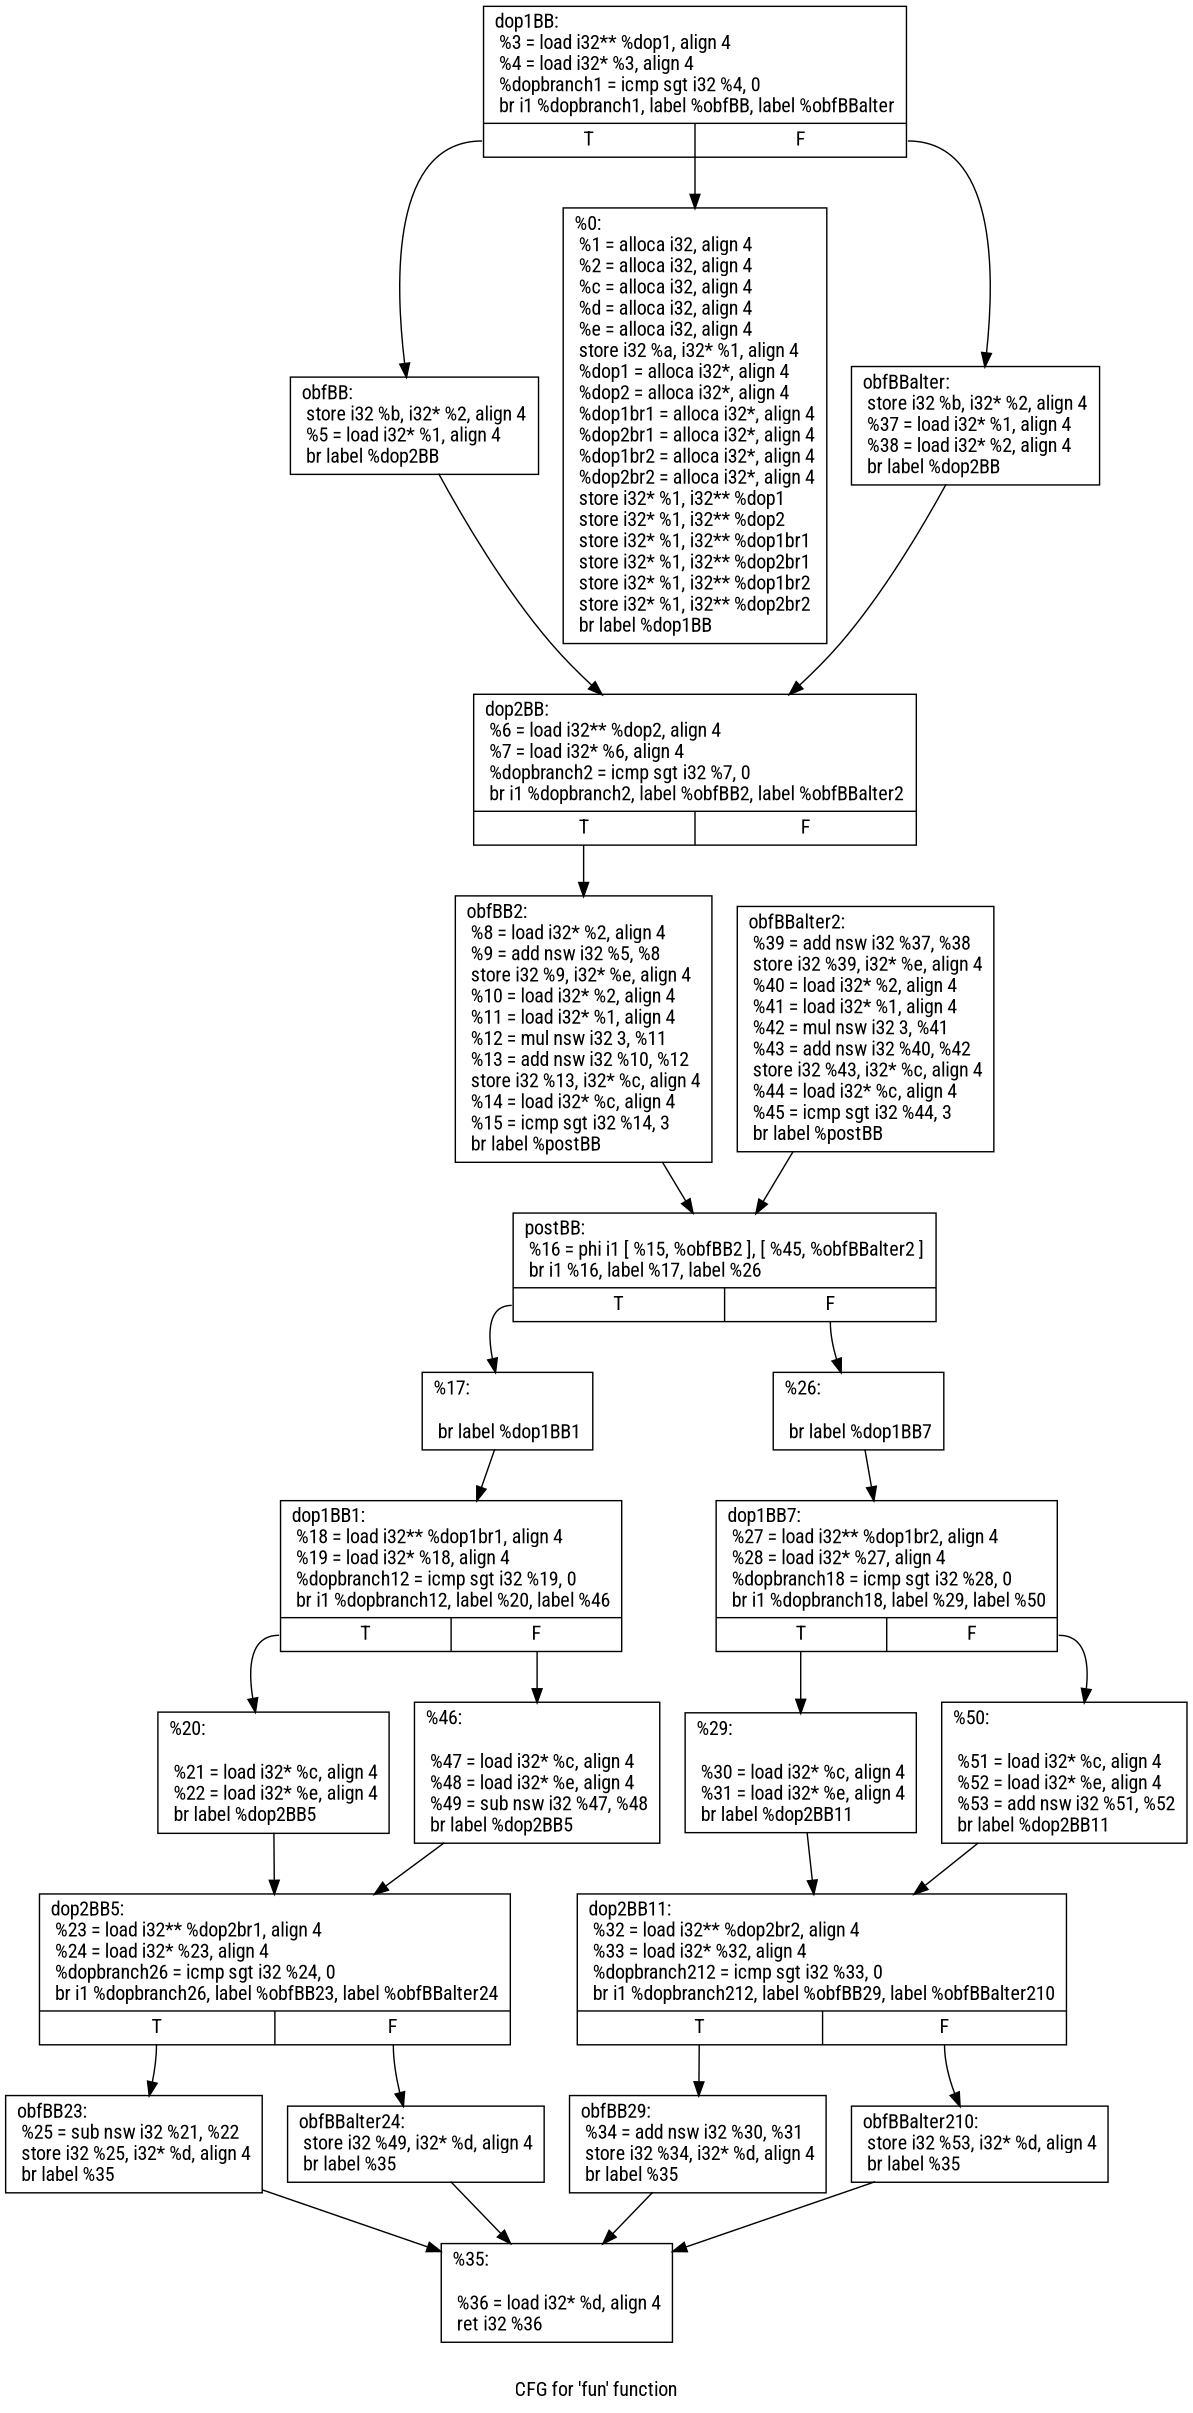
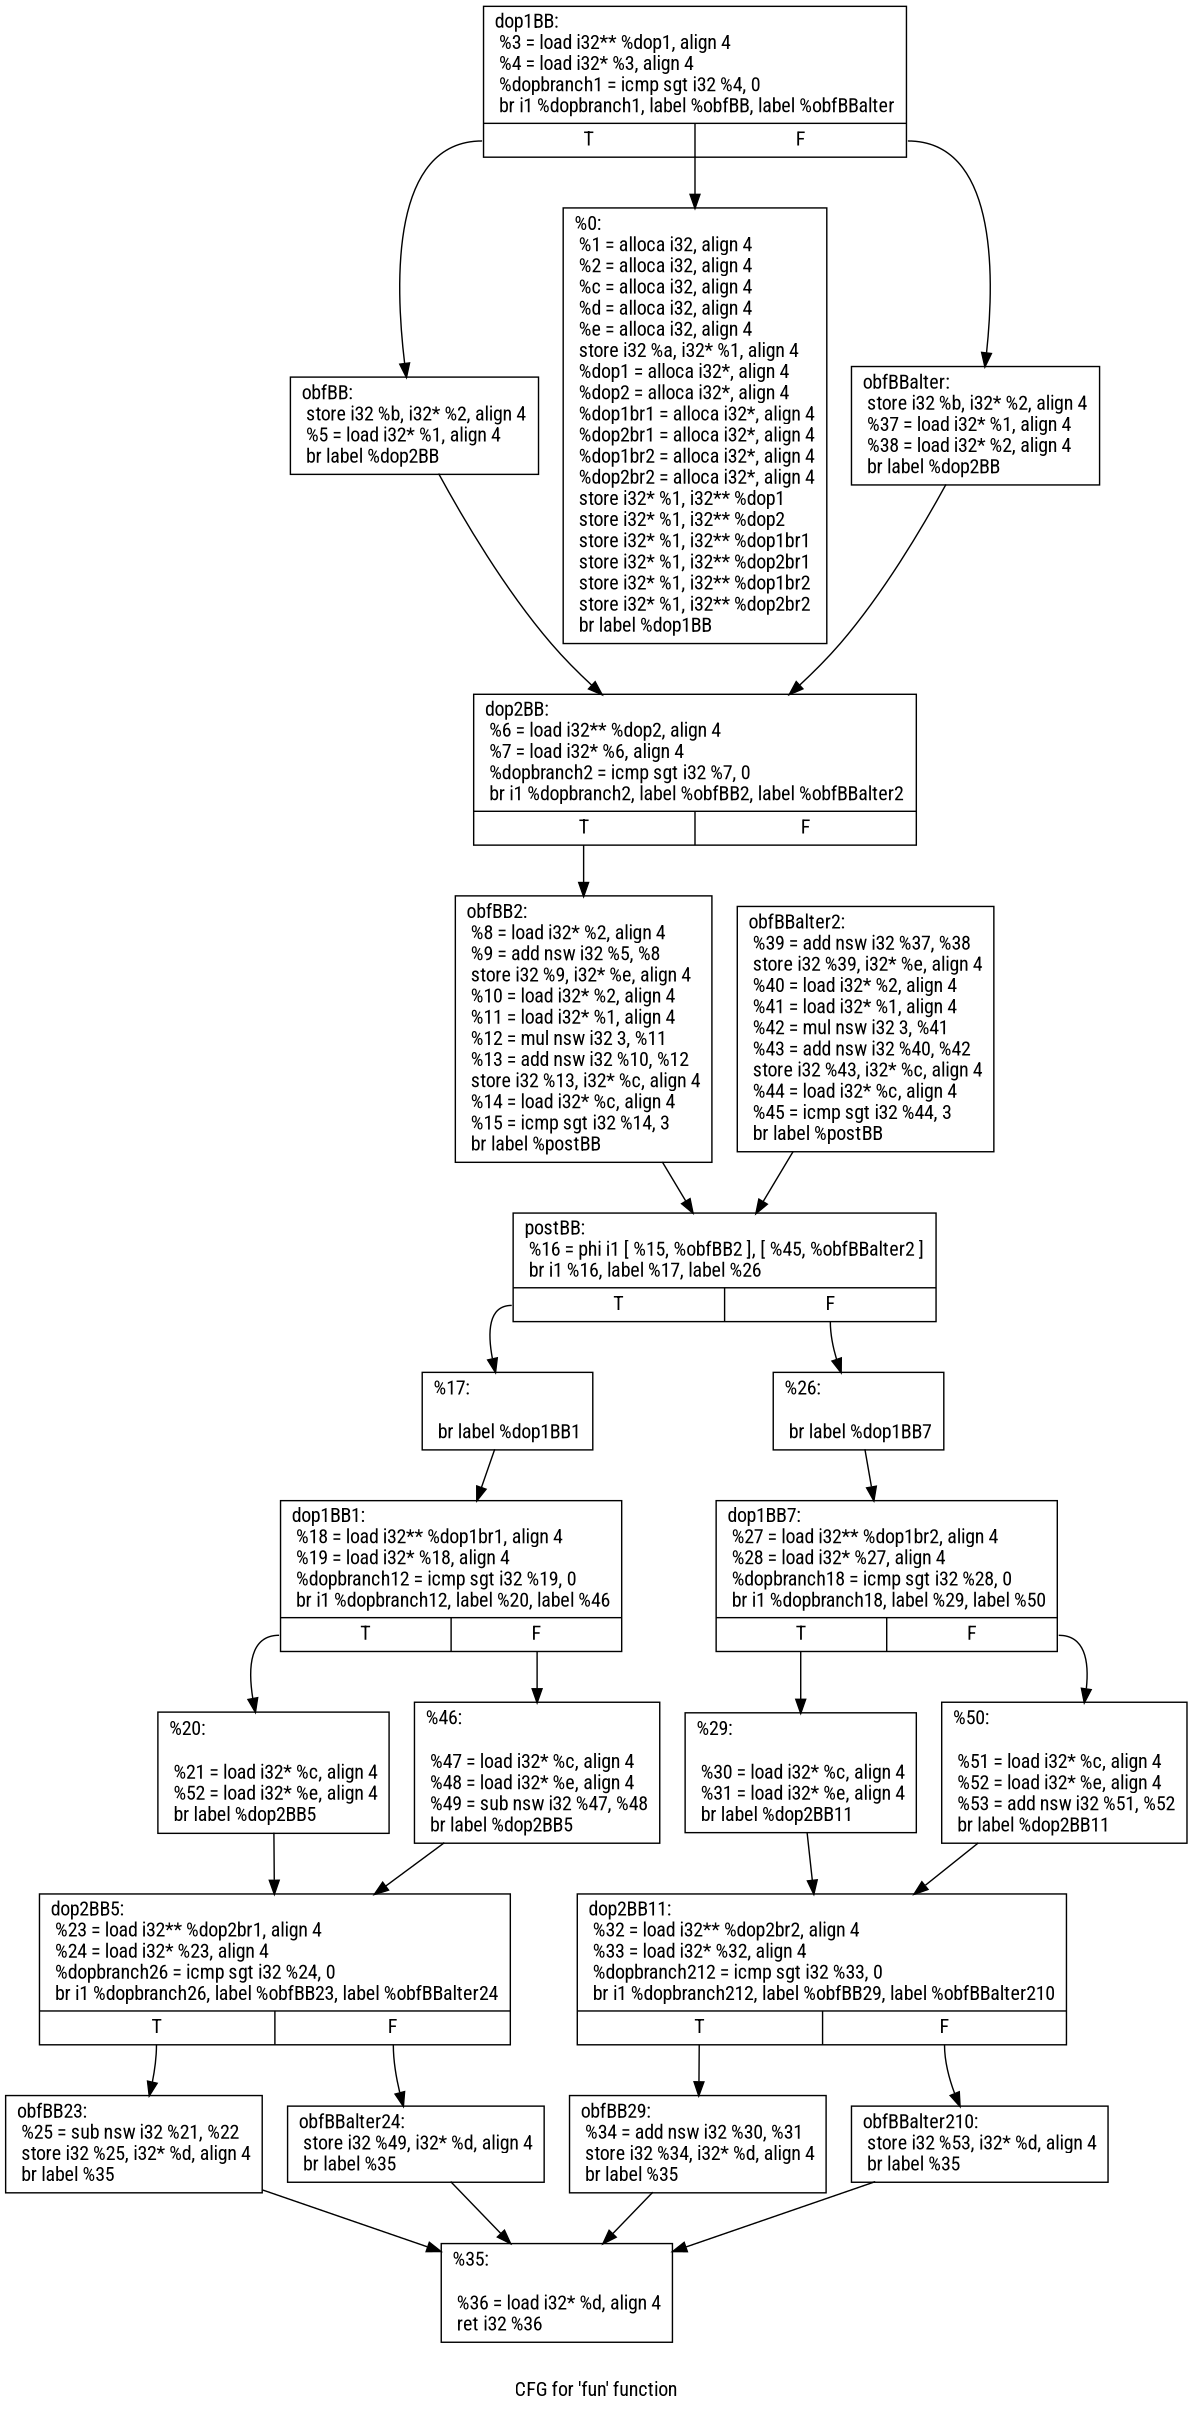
node "%20:": text "%22 = load i32* %e, align 4" -> "%52 = load i32* %e, align 4"
